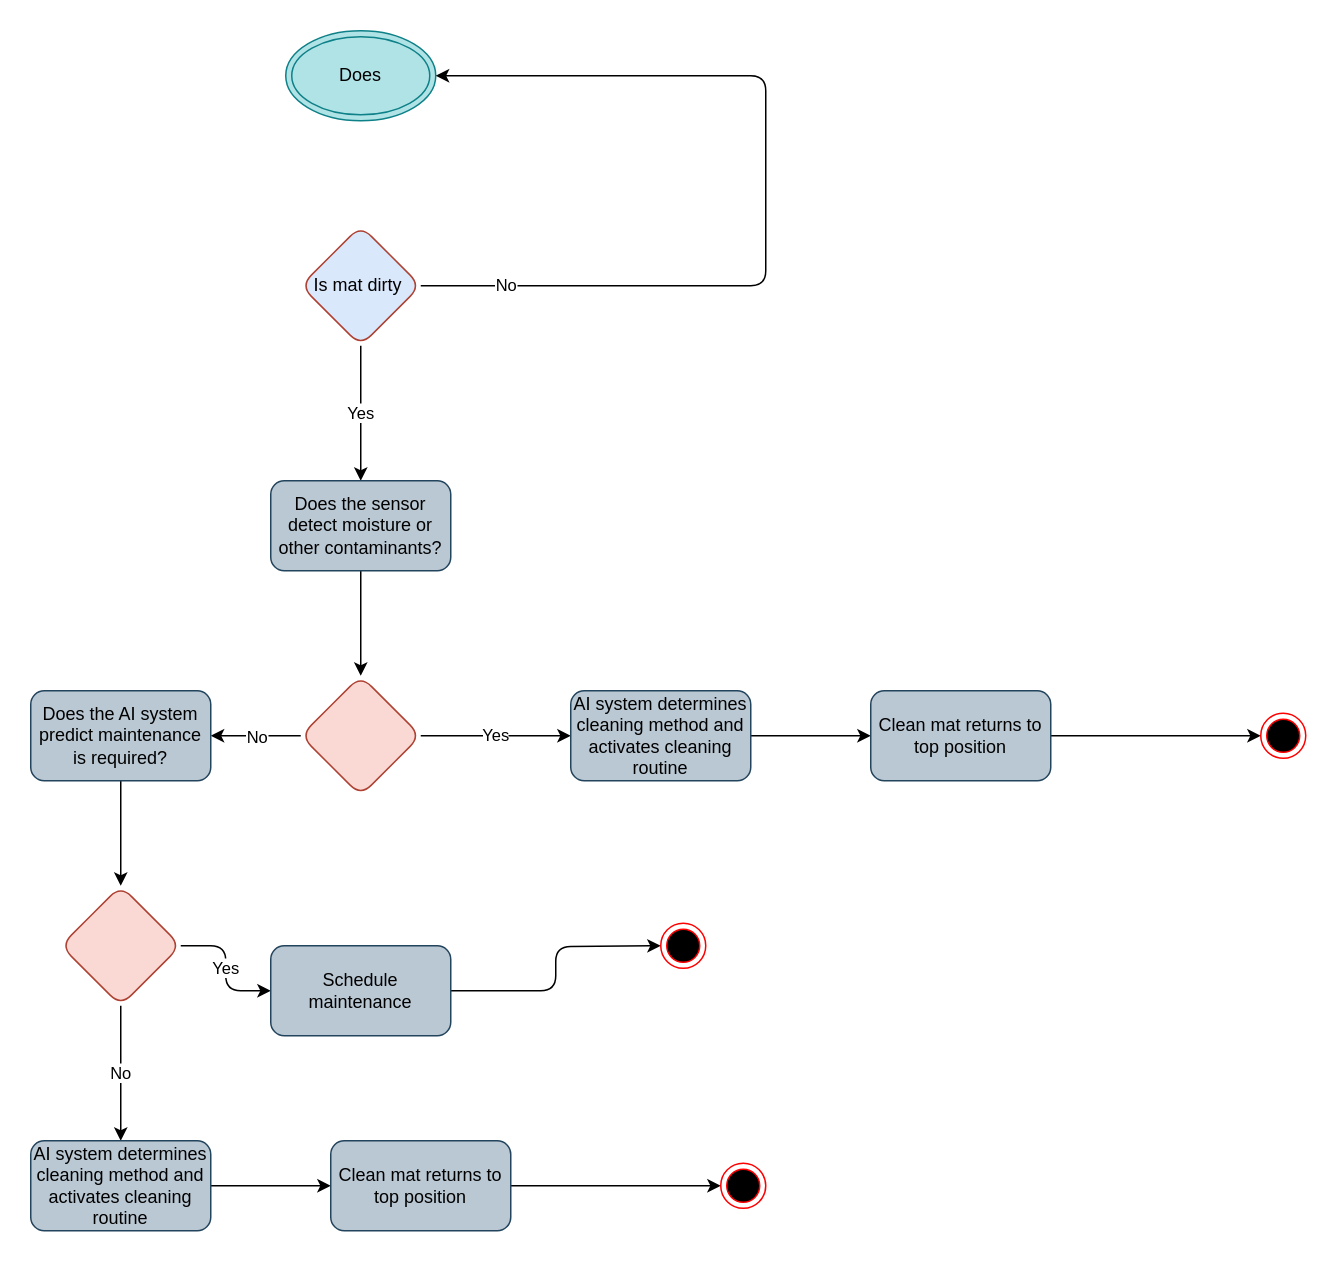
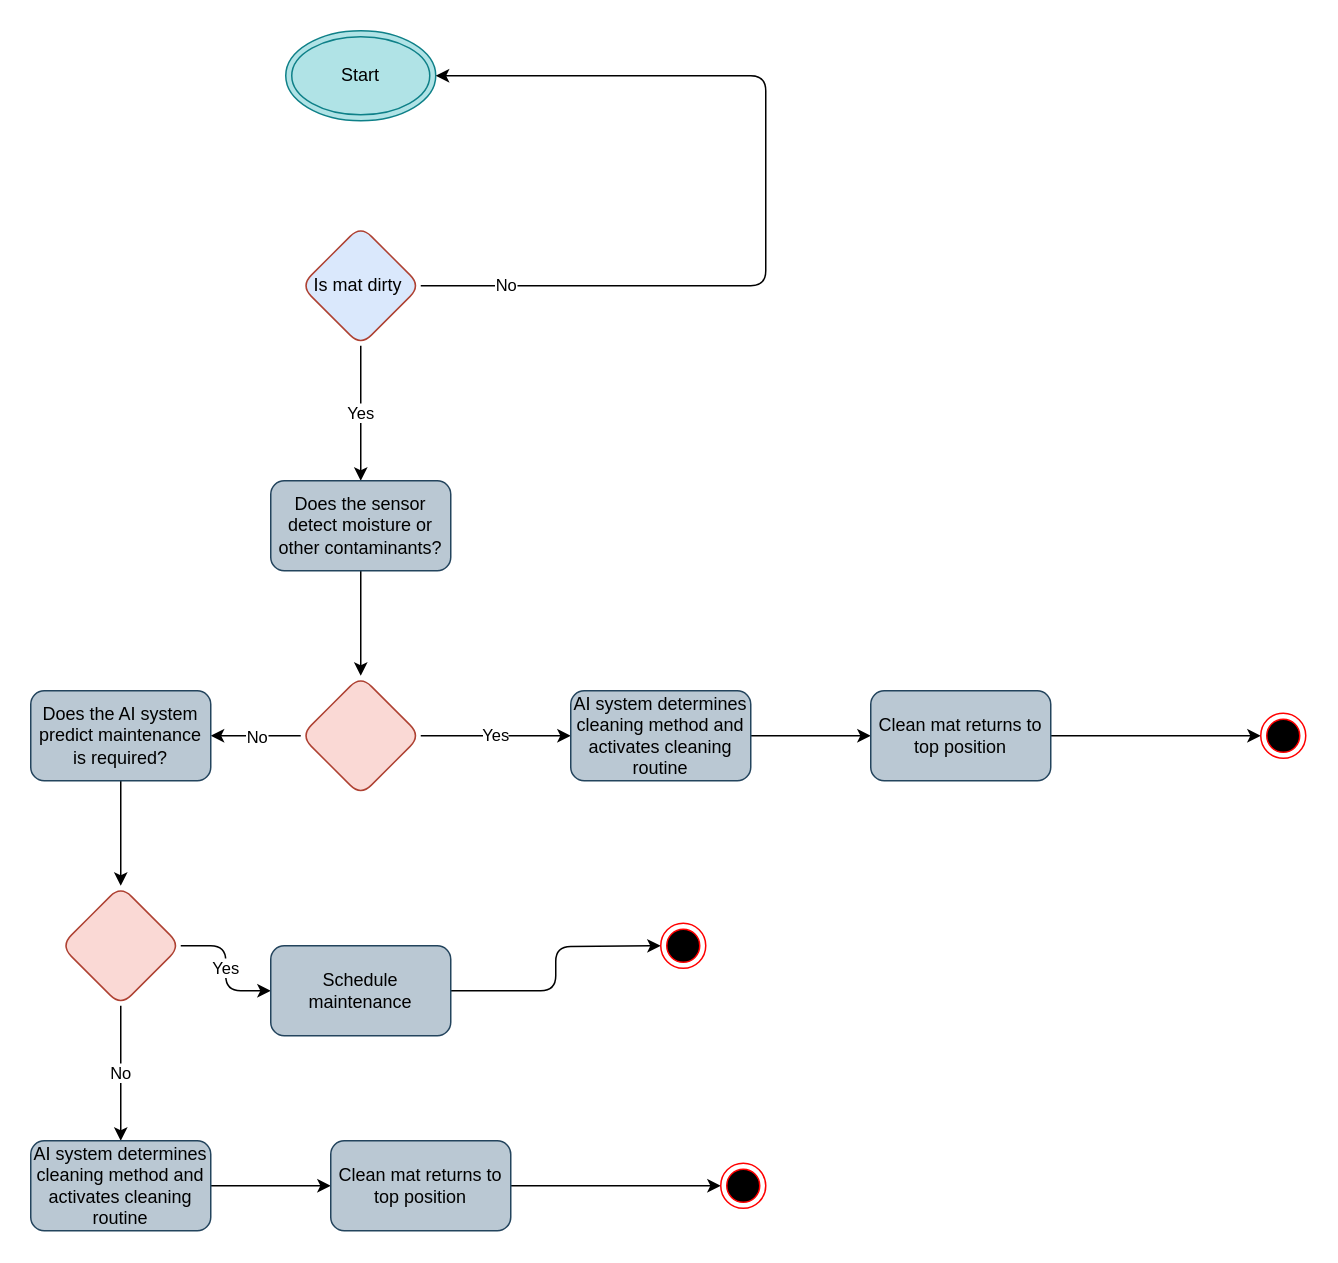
node "Does": label "Does" -> "Start"
